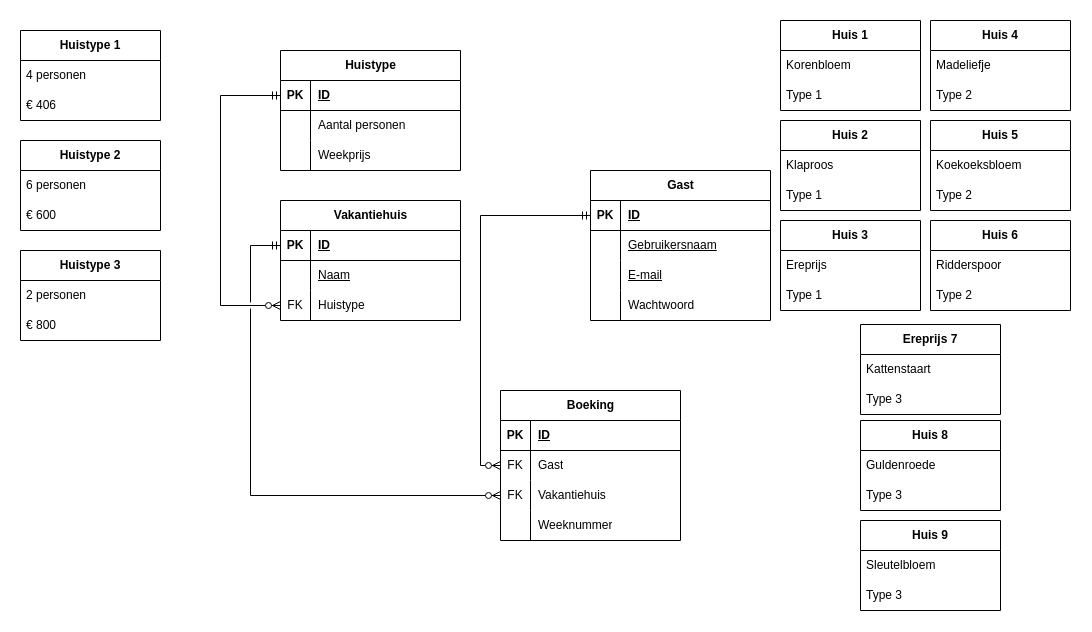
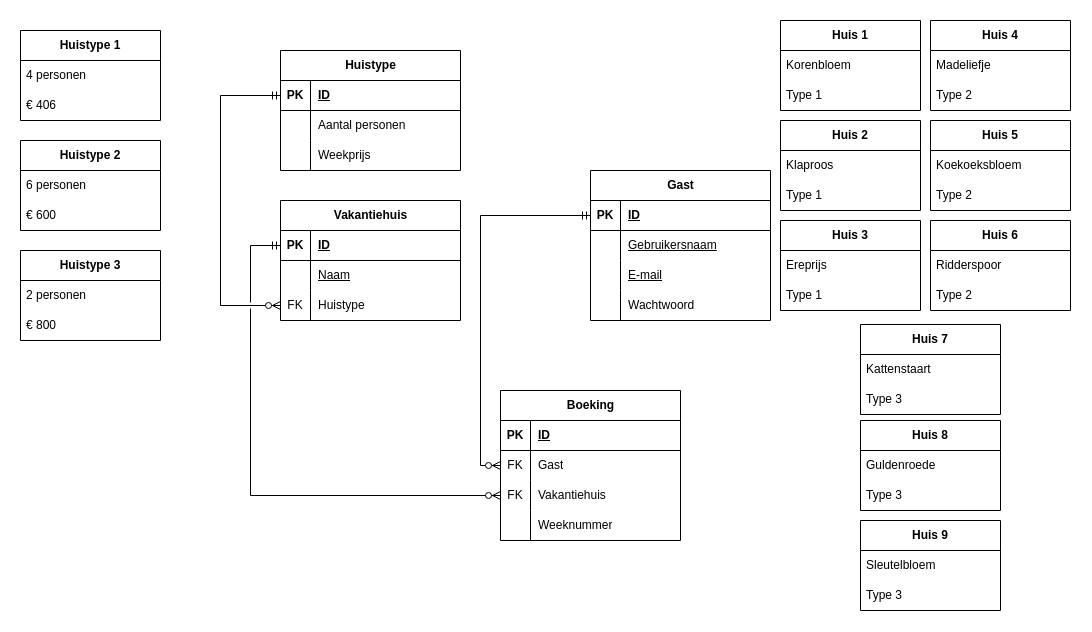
node "Ereprijs 7": label "Ereprijs 7" -> "Huis 7"
